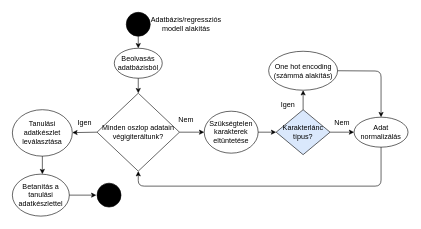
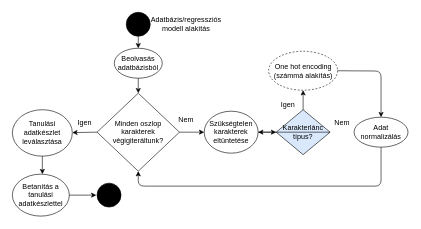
node "One hot encoding (számmá alakítás)": style solid -> dashed
node "Minden oszlop adatain végigiteráltunk?": label "Minden oszlop adatain végigiteráltunk?" -> "Minden oszlop karakterek végigiteráltunk?"
edge "Karakterlánc típus?" -> "Adat normalizálás": now "Karakterlánc típus?" -> "Szükségtelen karakterek eltüntetése"
